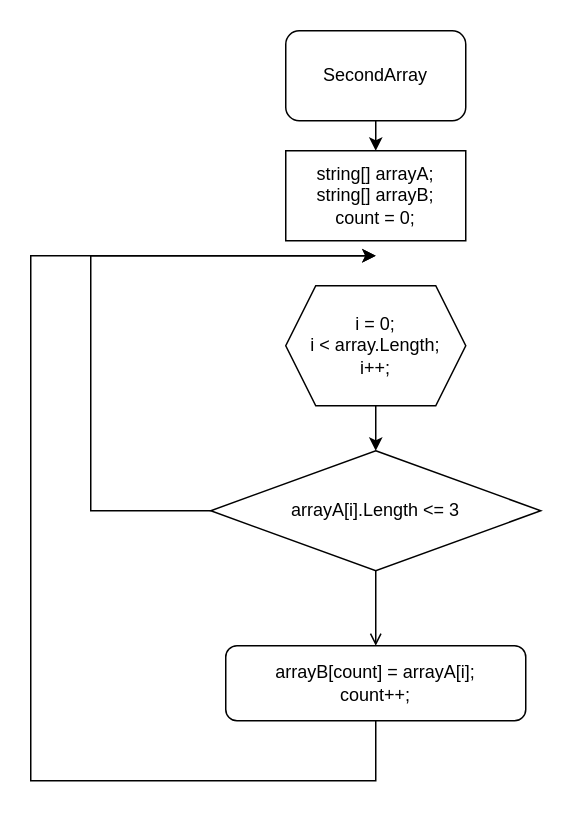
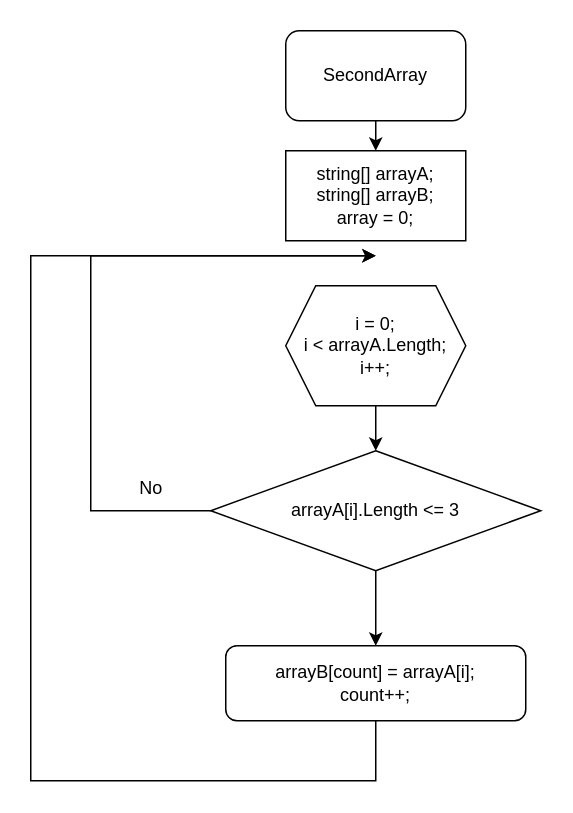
node "string[] arrayA; string[] arrayB; count = 0;": label "string[] arrayA; string[] arrayB; count = 0;" -> "string[] arrayA; string[] arrayB; array = 0;"
node "i = 0; i < array.Length; i++;": label "i = 0; i < array.Length; i++;" -> "i = 0; i < arrayA.Length; i++;"
node "No": added
edge "arrayA[i].Length <= 3" -> "arrayB[count] = arrayA[i]; count++;": arrowhead open -> classic
